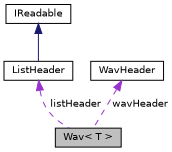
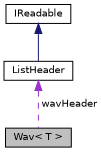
node "WavHeader": removed
edge "Wav< T >" -> "ListHeader": label " listHeader" -> " wavHeader"
